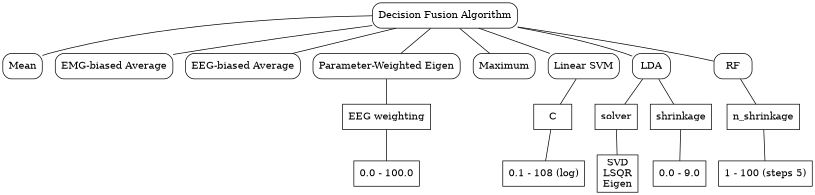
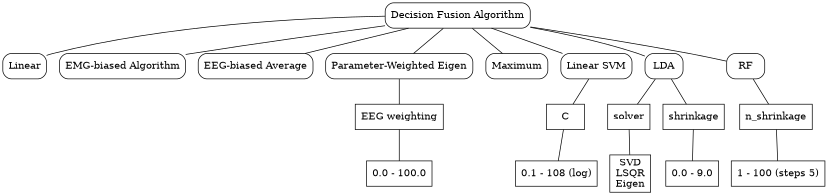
node "Mean": label "Mean" -> "Linear"
node "EMG-biased Average": label "EMG-biased Average" -> "EMG-biased Algorithm"
